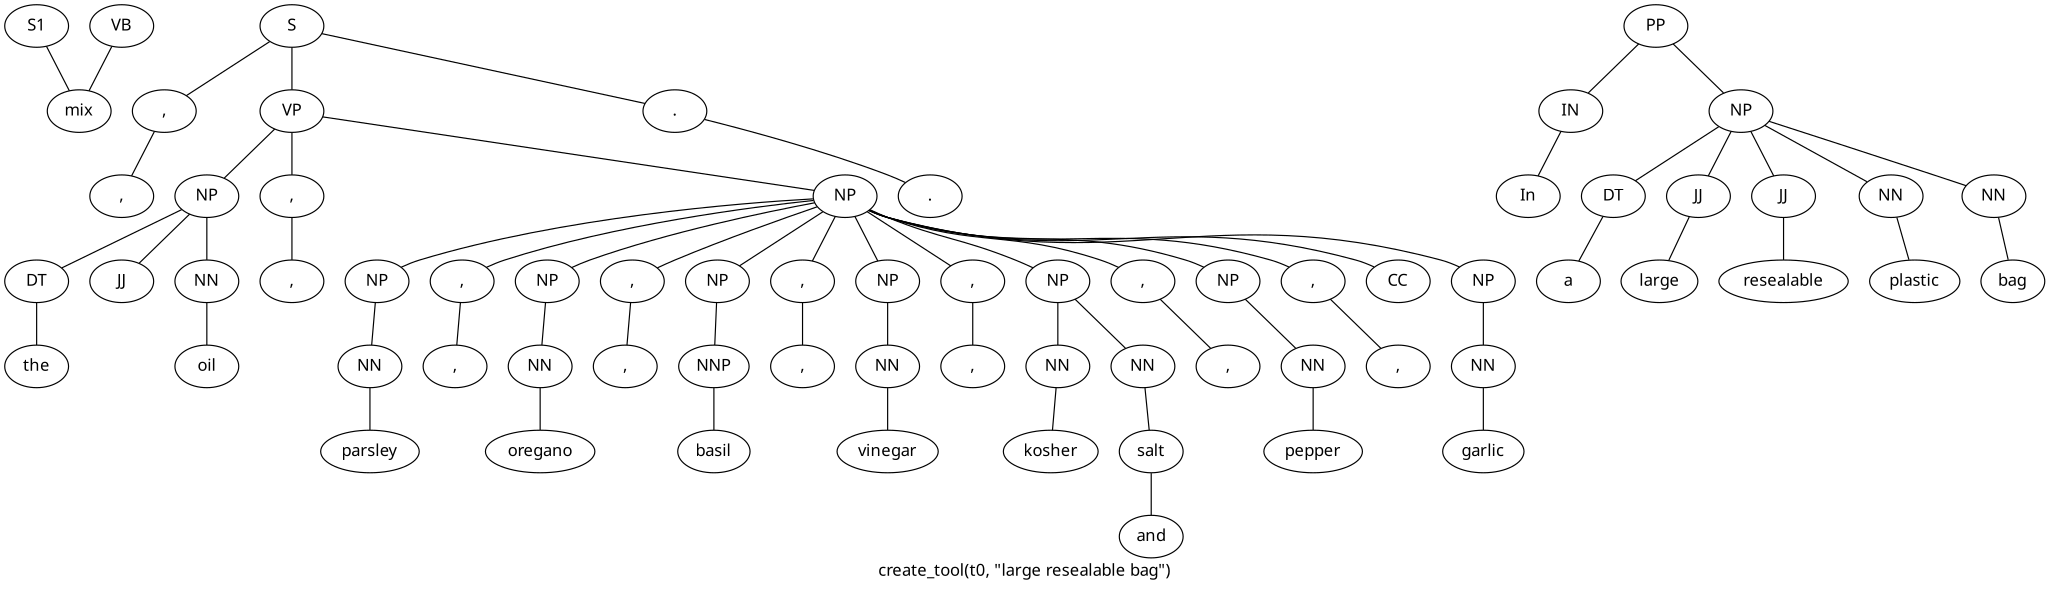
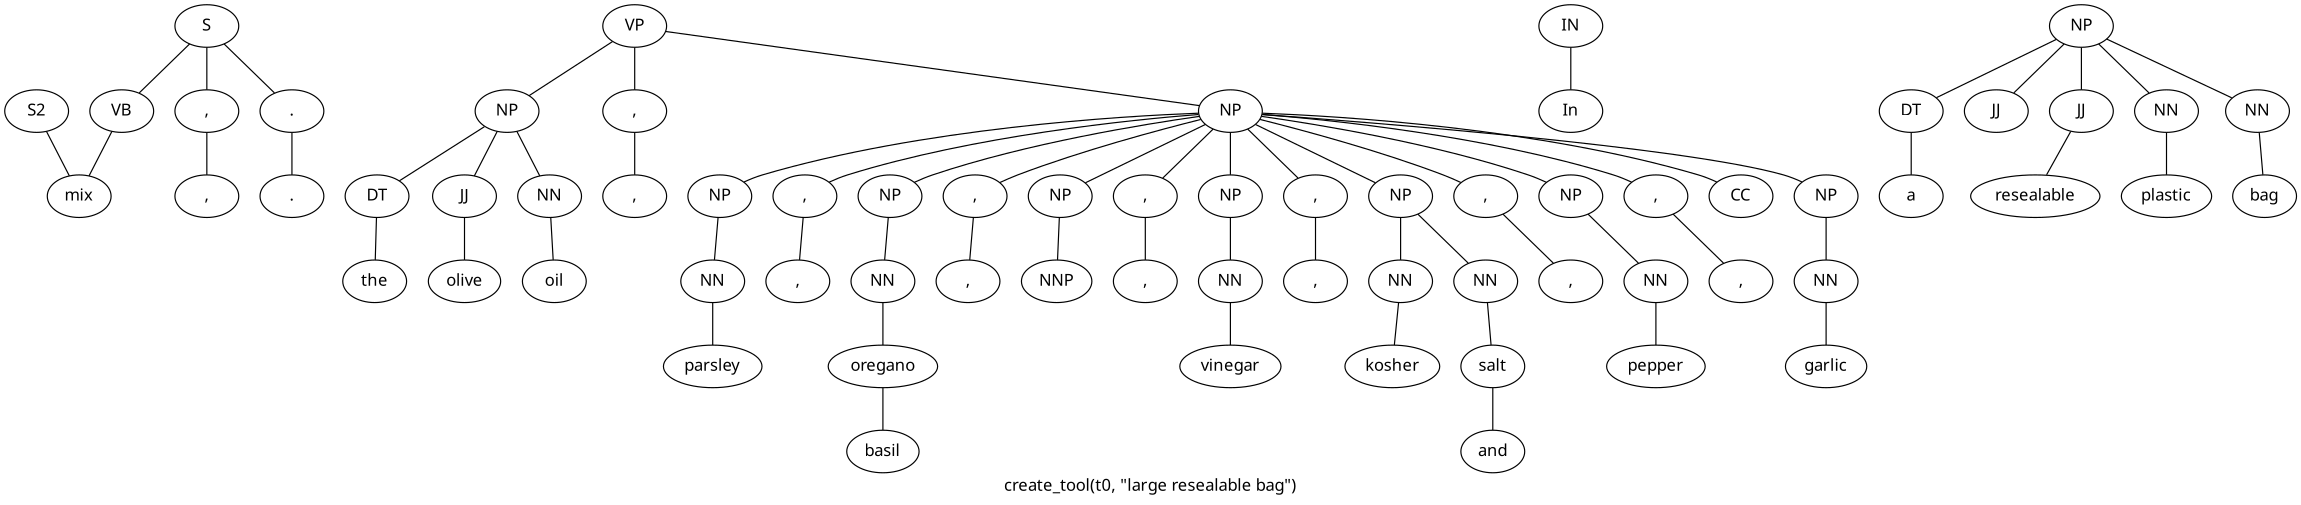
node "S1": label "S1" -> "S2"
node "PP": removed
edge "S" -- "VP": now "S" -- "VB"
node "olive": added
node "large": removed
edge "NNP" -- "basil": now "oregano" -- "basil"
